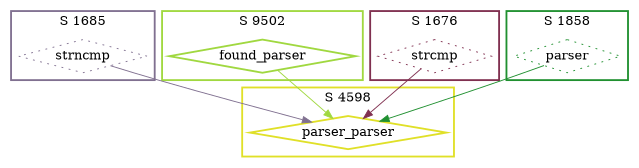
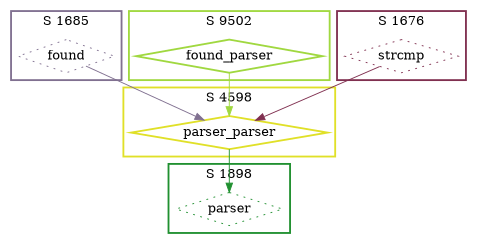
cluster "S 1858": label "S 1858" -> "S 1898"
node "strncmp": label "strncmp" -> "found"
edge "parser" -> "parser_parser": reversed
